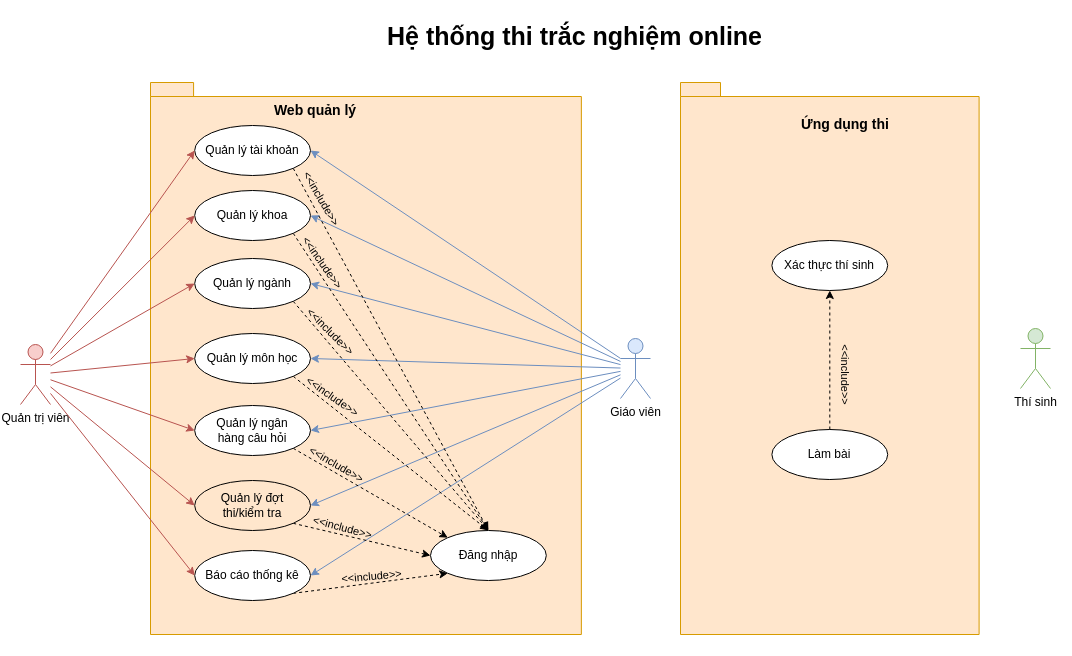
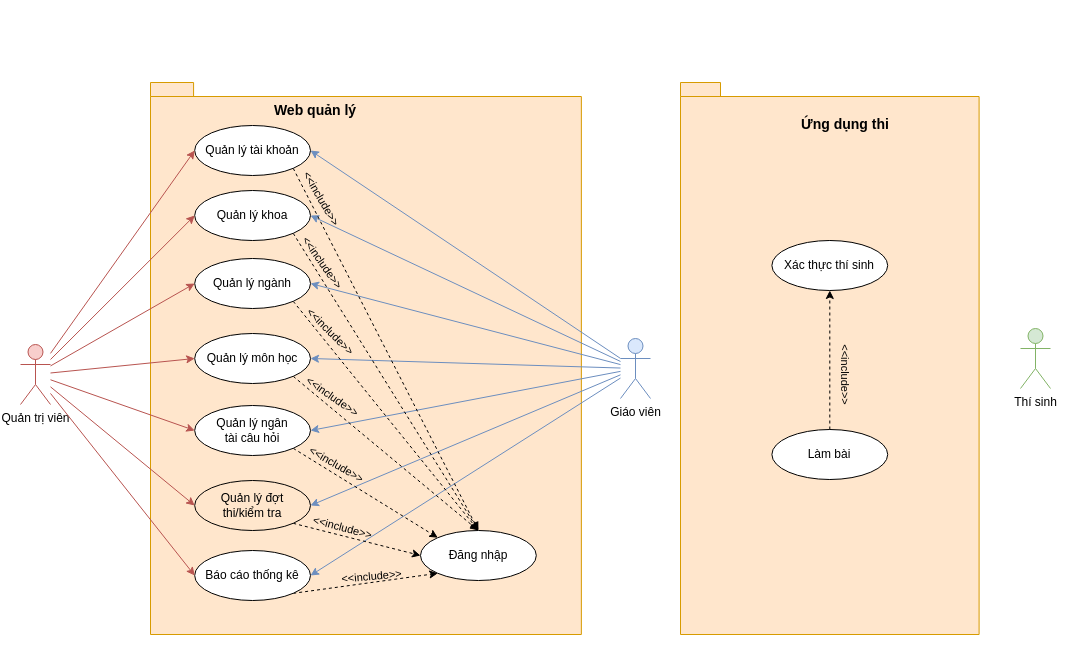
node "Hệ thống thi trắc nghiệm online": removed
node "Quản lý ngân hàng câu hỏi": label "Quản lý ngân hàng câu hỏi" -> "Quản lý ngân tài câu hỏi"
node "Đăng nhập": moved (488, 556) -> (478, 556)
